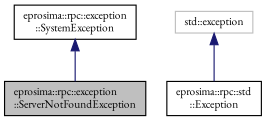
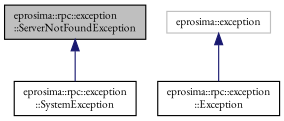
node "std::exception": label "std::exception" -> "eprosima::exception"
edge "eprosima::rpc::exception ::ServerNotFoundException" -> "eprosima::rpc::exception ::SystemException": reversed
node "eprosima::rpc::std ::Exception": label "eprosima::rpc::std ::Exception" -> "eprosima::rpc::exception ::Exception"
